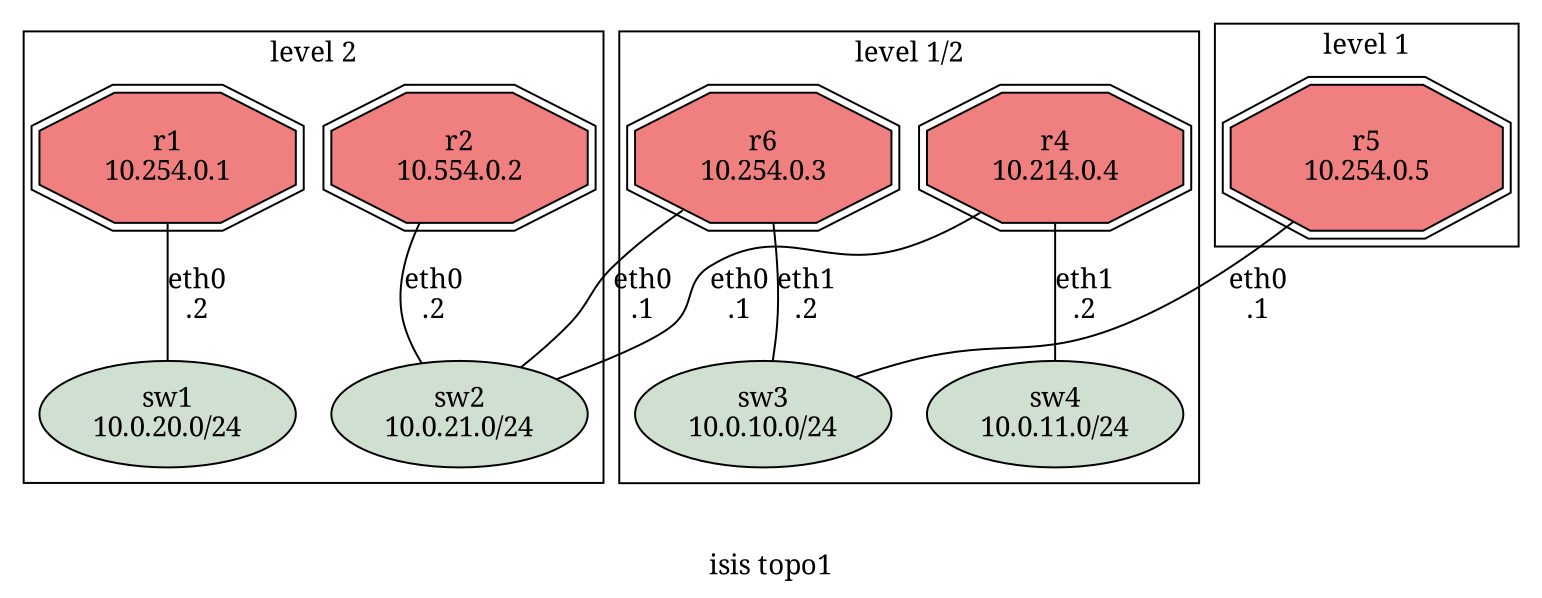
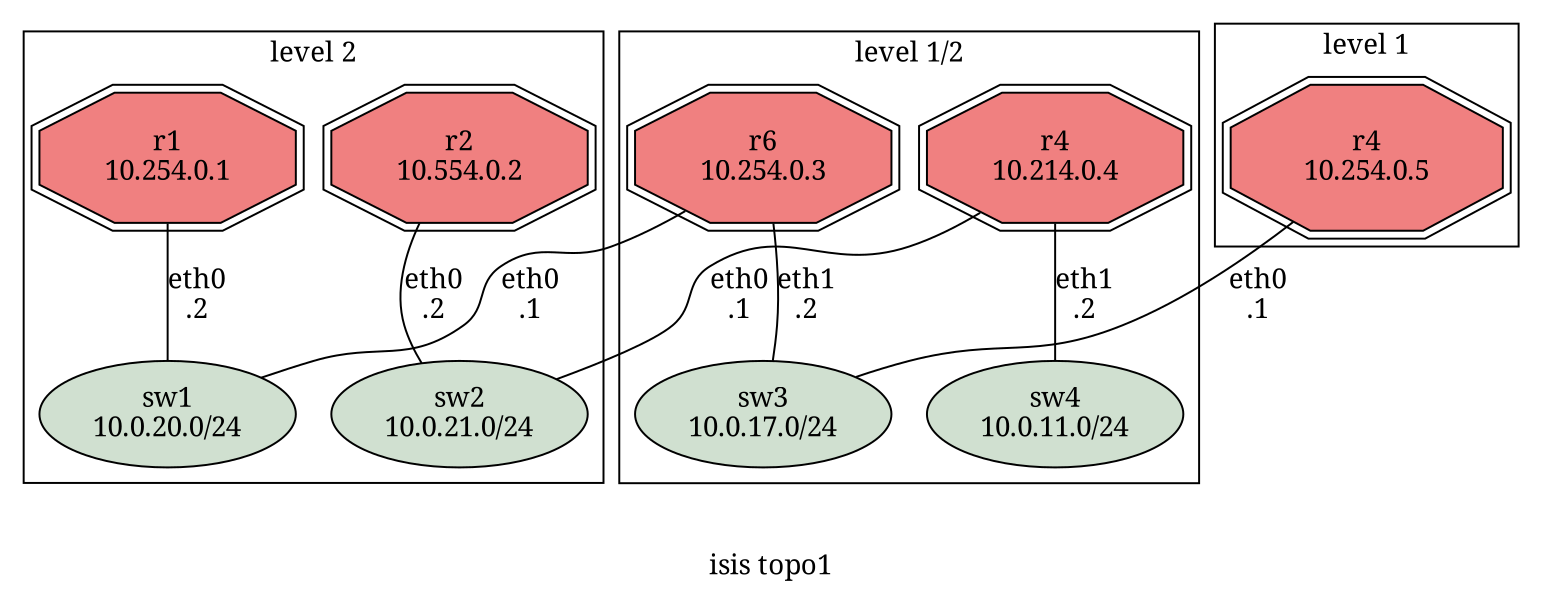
node "r5 10.254.0.5": label "r5 10.254.0.5" -> "r4 10.254.0.5"
edge "r6 10.254.0.3" -- "sw2 10.0.21.0/24": now "r6 10.254.0.3" -- "sw1 10.0.20.0/24"
node "sw3 10.0.10.0/24": label "sw3 10.0.10.0/24" -> "sw3 10.0.17.0/24"
